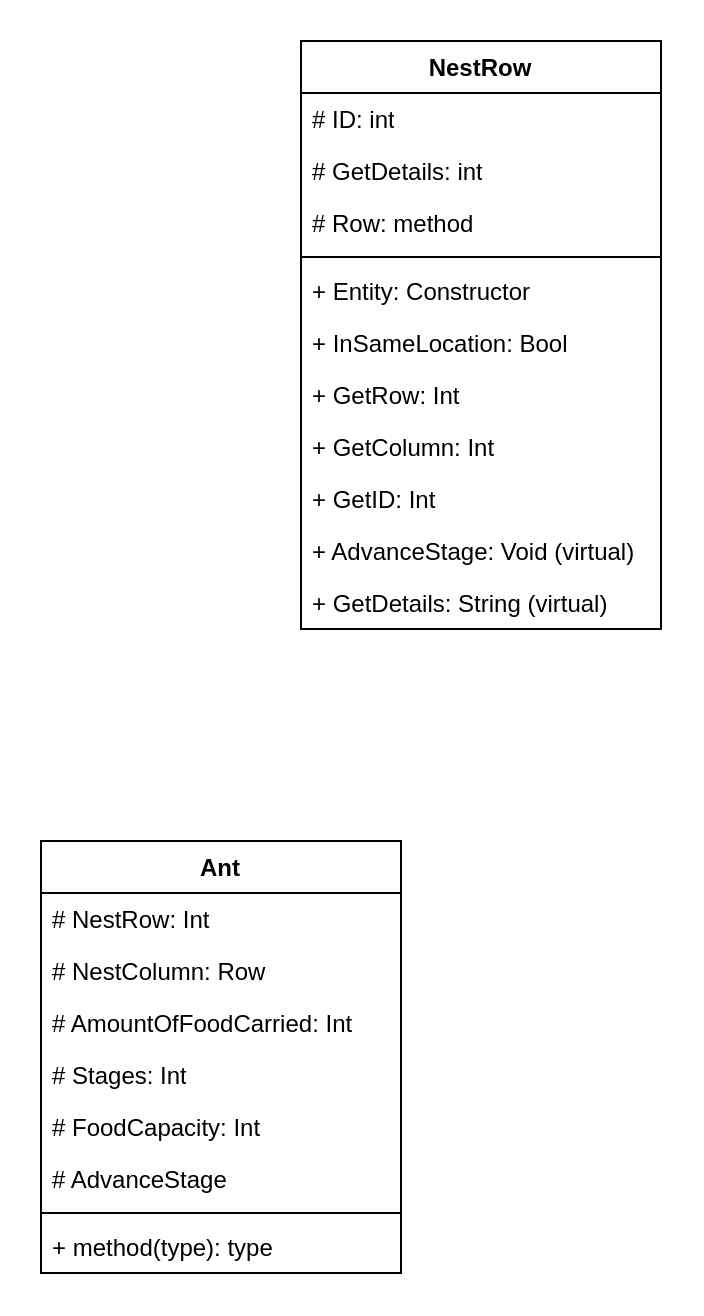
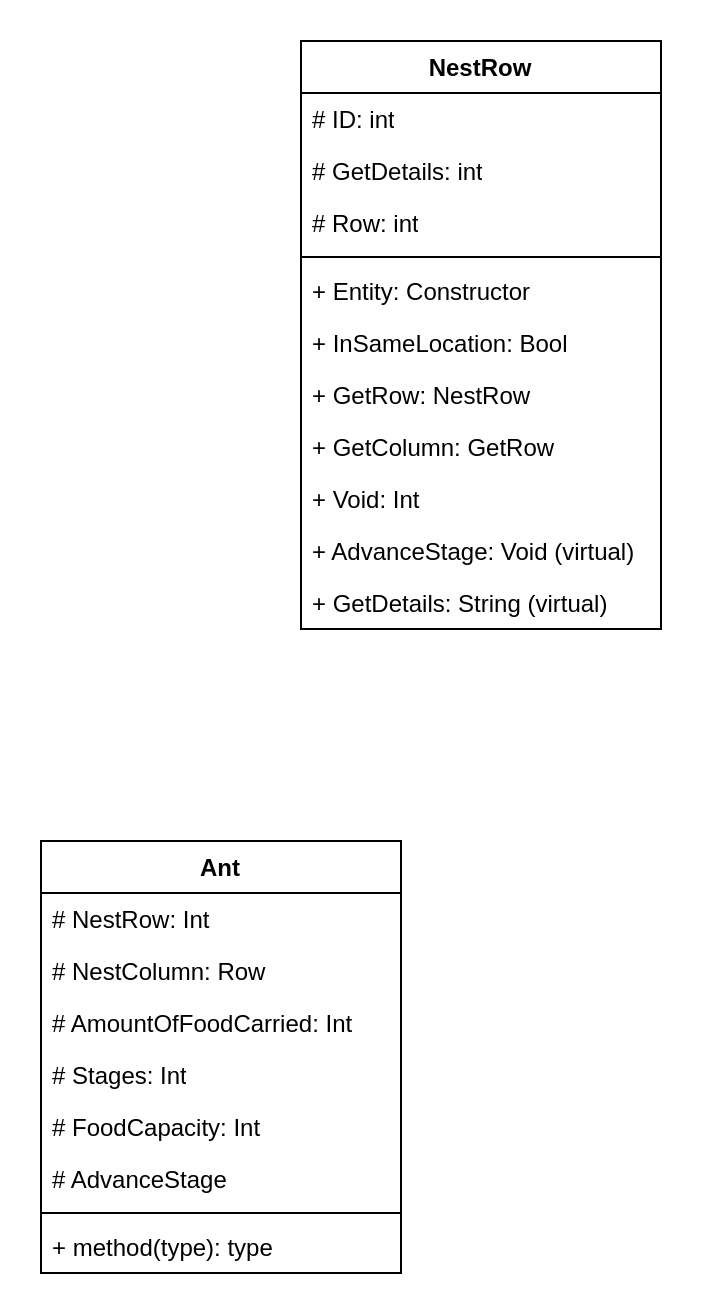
node "# Row: method": label "# Row: method" -> "# Row: int"
node "+ GetRow: Int": label "+ GetRow: Int" -> "+ GetRow: NestRow"
node "+ GetColumn: Int": label "+ GetColumn: Int" -> "+ GetColumn: GetRow"
node "+ GetID: Int": label "+ GetID: Int" -> "+ Void: Int"
